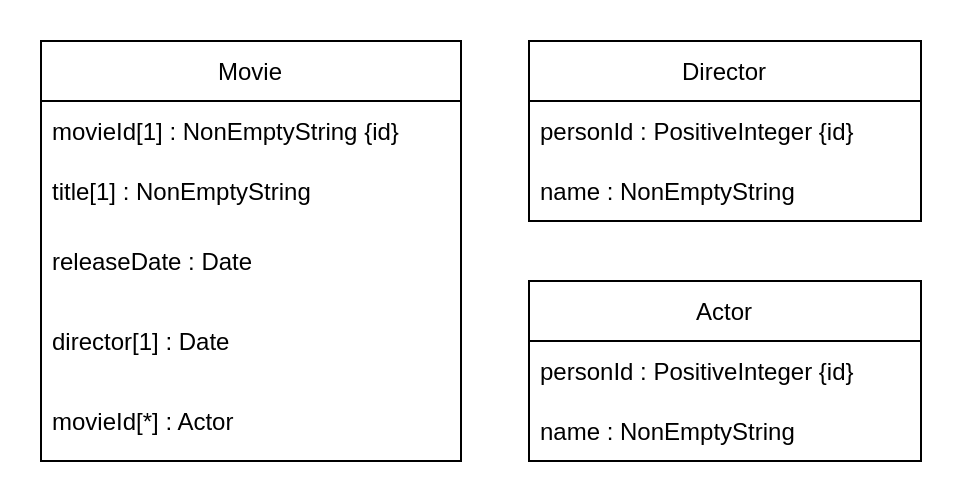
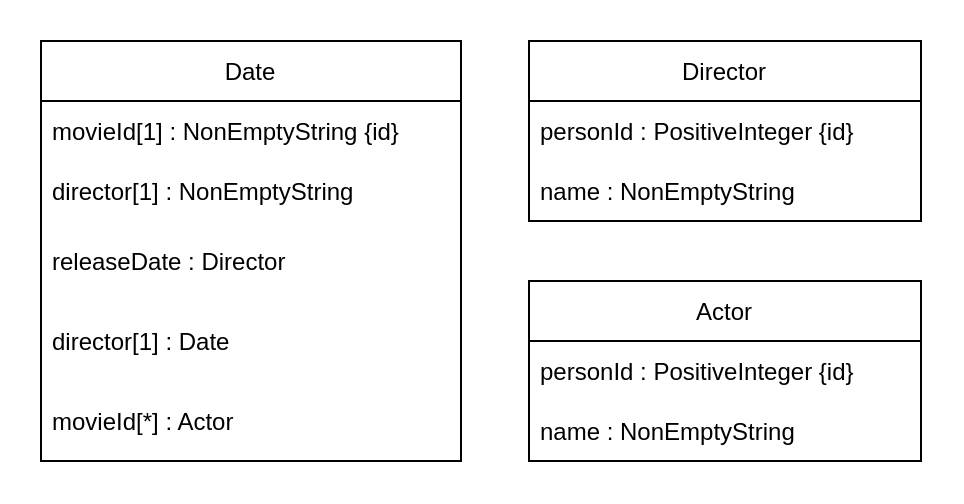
node "Movie": label "Movie" -> "Date"
node "title[1] : NonEmptyString": label "title[1] : NonEmptyString" -> "director[1] : NonEmptyString"
node "releaseDate : Date": label "releaseDate : Date" -> "releaseDate : Director"
